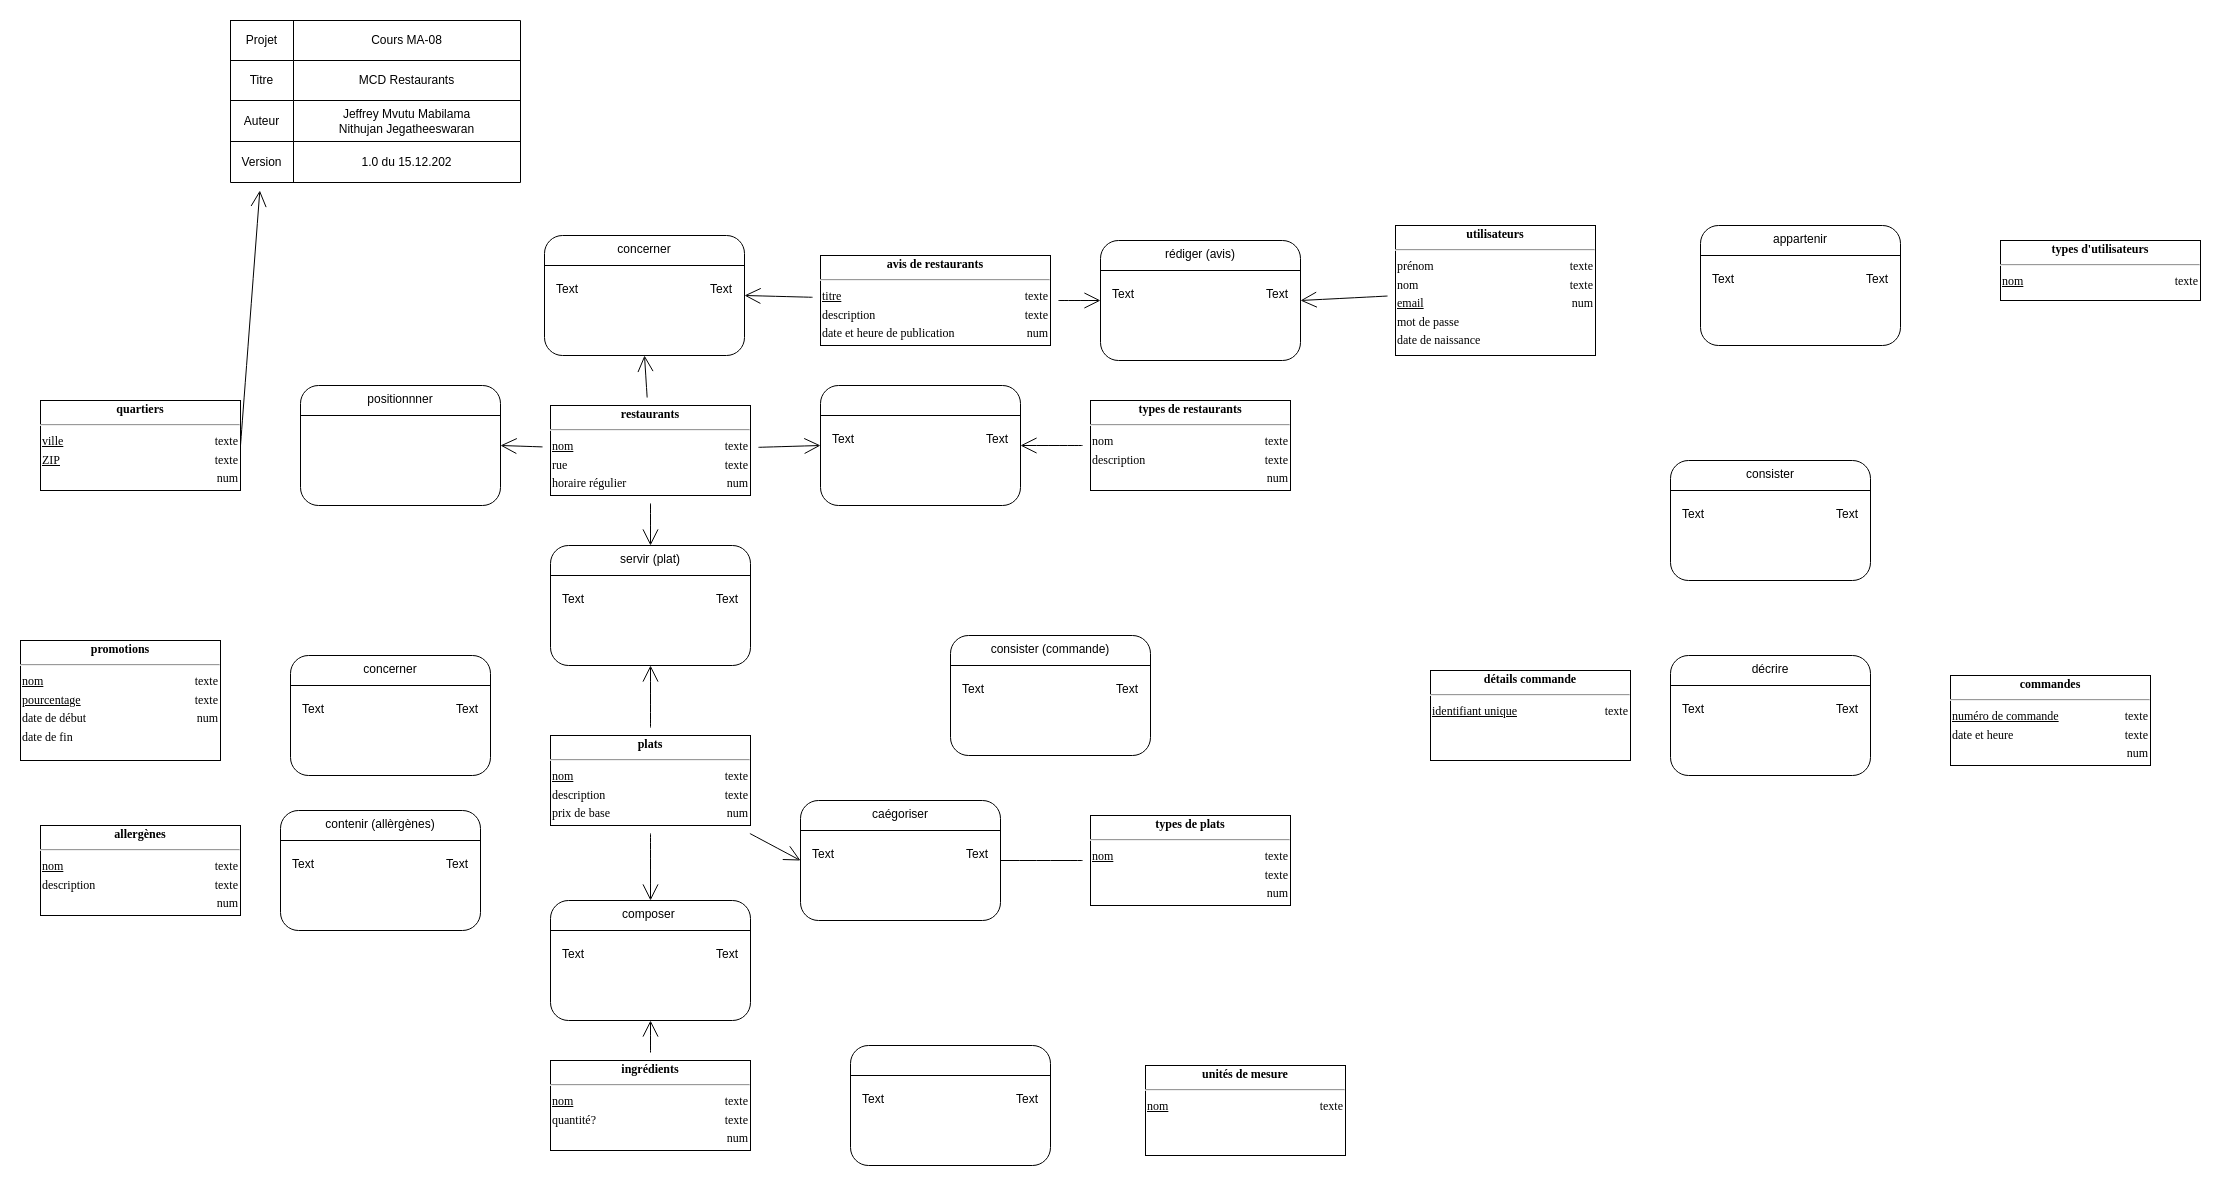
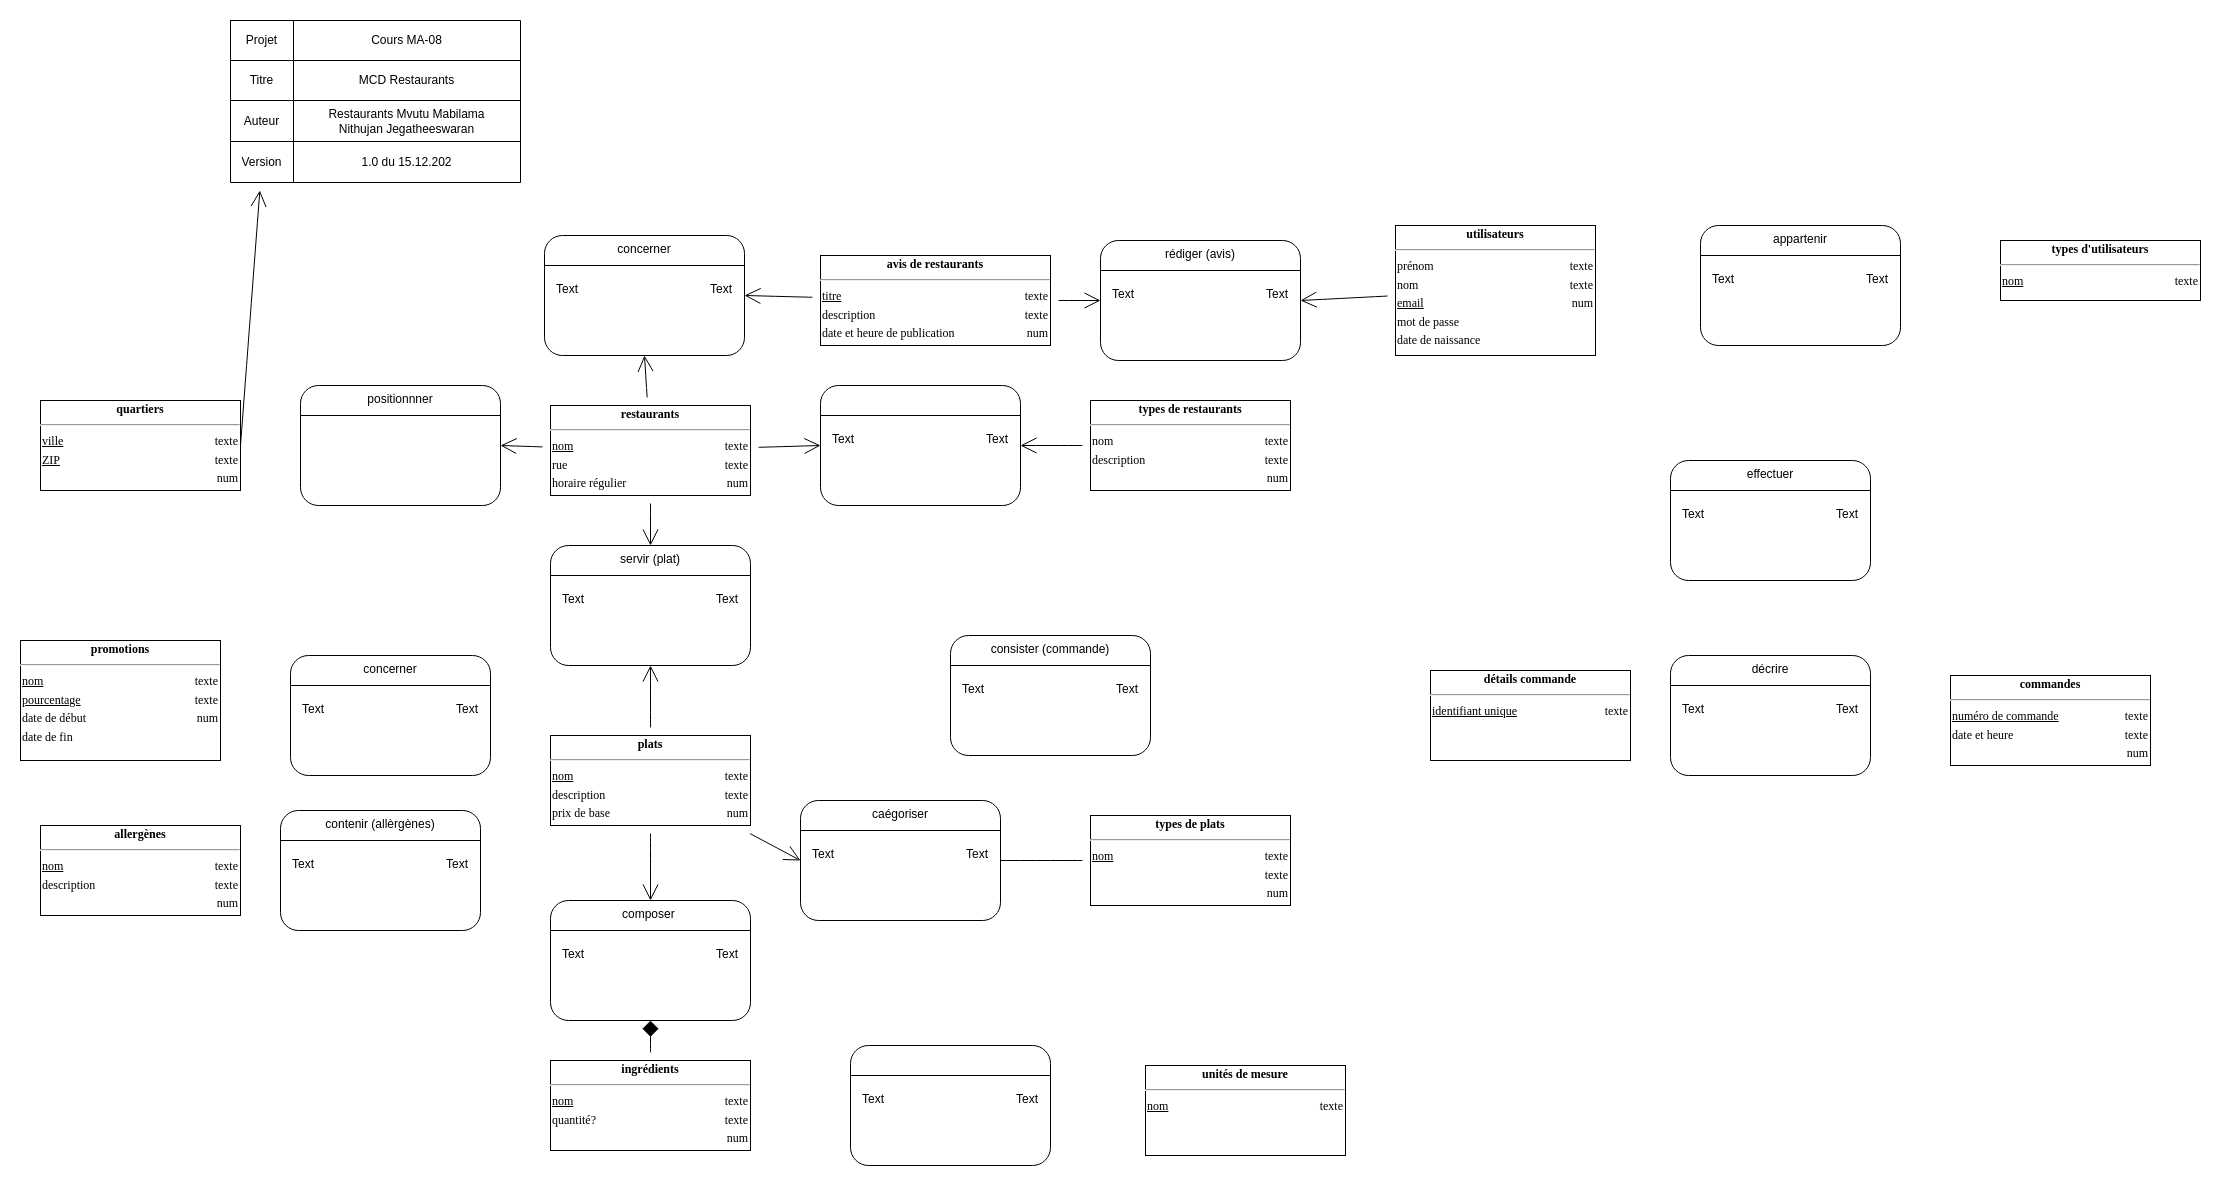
node "Jeffrey Mvutu Mabilama Nithujan Jegatheeswaran": label "Jeffrey Mvutu Mabilama Nithujan Jegatheeswaran" -> "Restaurants Mvutu Mabilama Nithujan Jegatheeswaran"
node "consister": label "consister" -> "effectuer"
edge "ingrédients nom texte quantité? texte num" -> "composer": arrowhead open -> diamond
